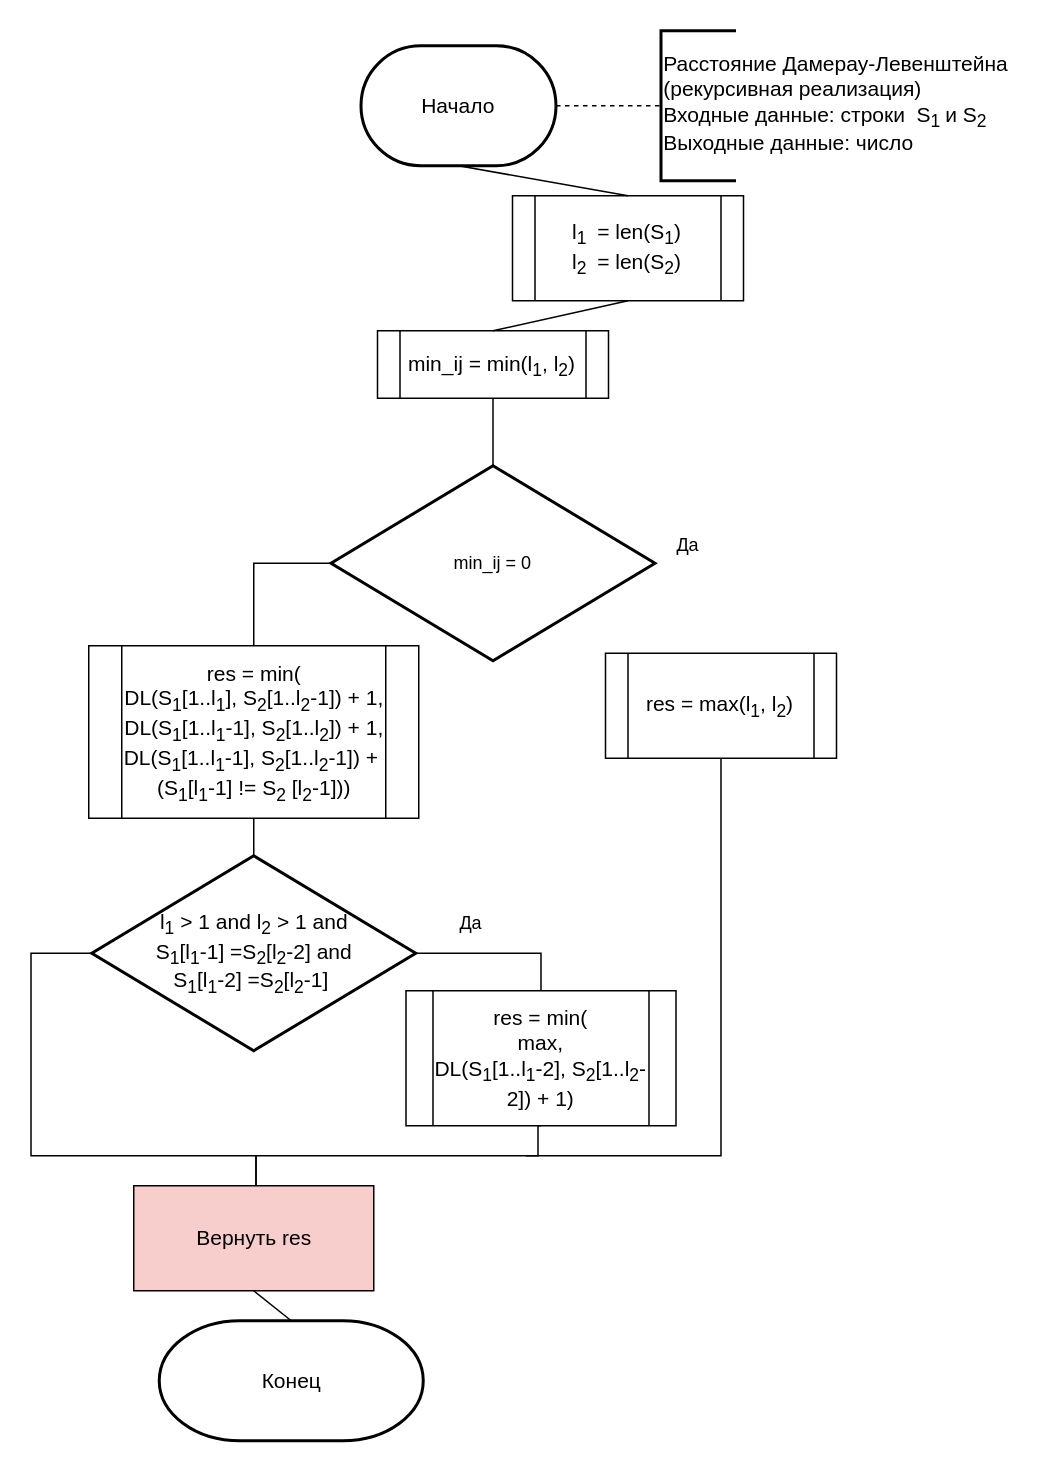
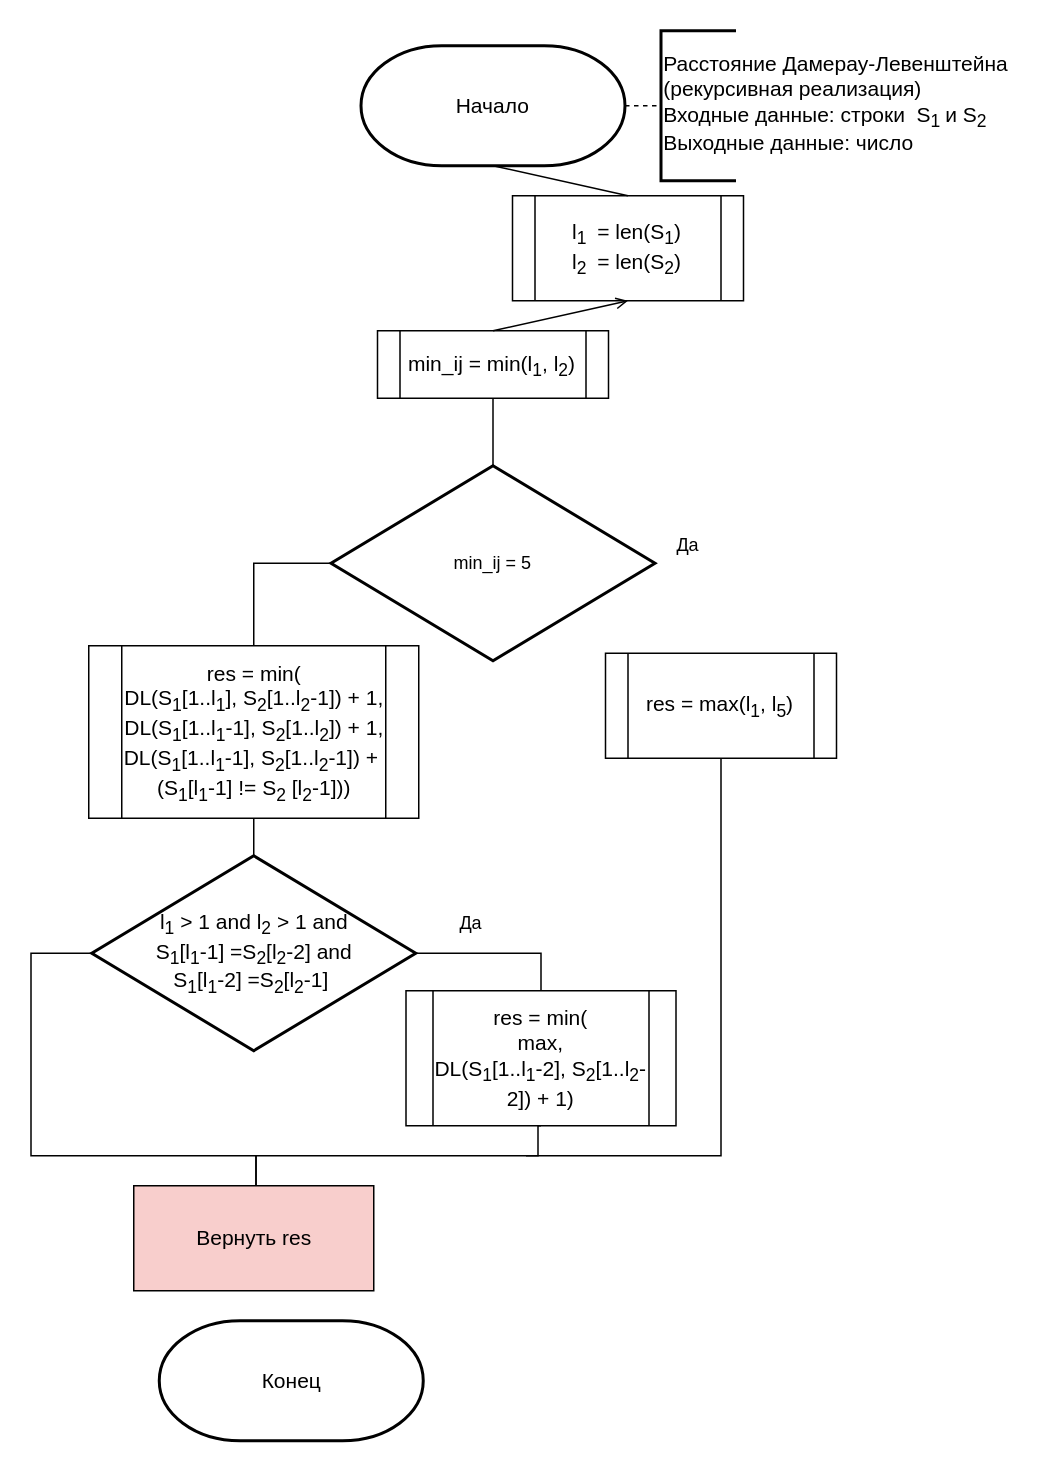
node "Начало": size 195x120 -> 264x120
edge "l1 = len(S1) l2 = len(S2)" -- "min_ij = min(l1, l2)": arrowhead none -> open
node "min_ij = 0": label "min_ij = 0" -> "min_ij = 5"
node "res = max(l1, l2)": label "res = max(l1, l2)" -> "res = max(l1, l5)"
edge "Вернуть res" -- "Конец": removed
